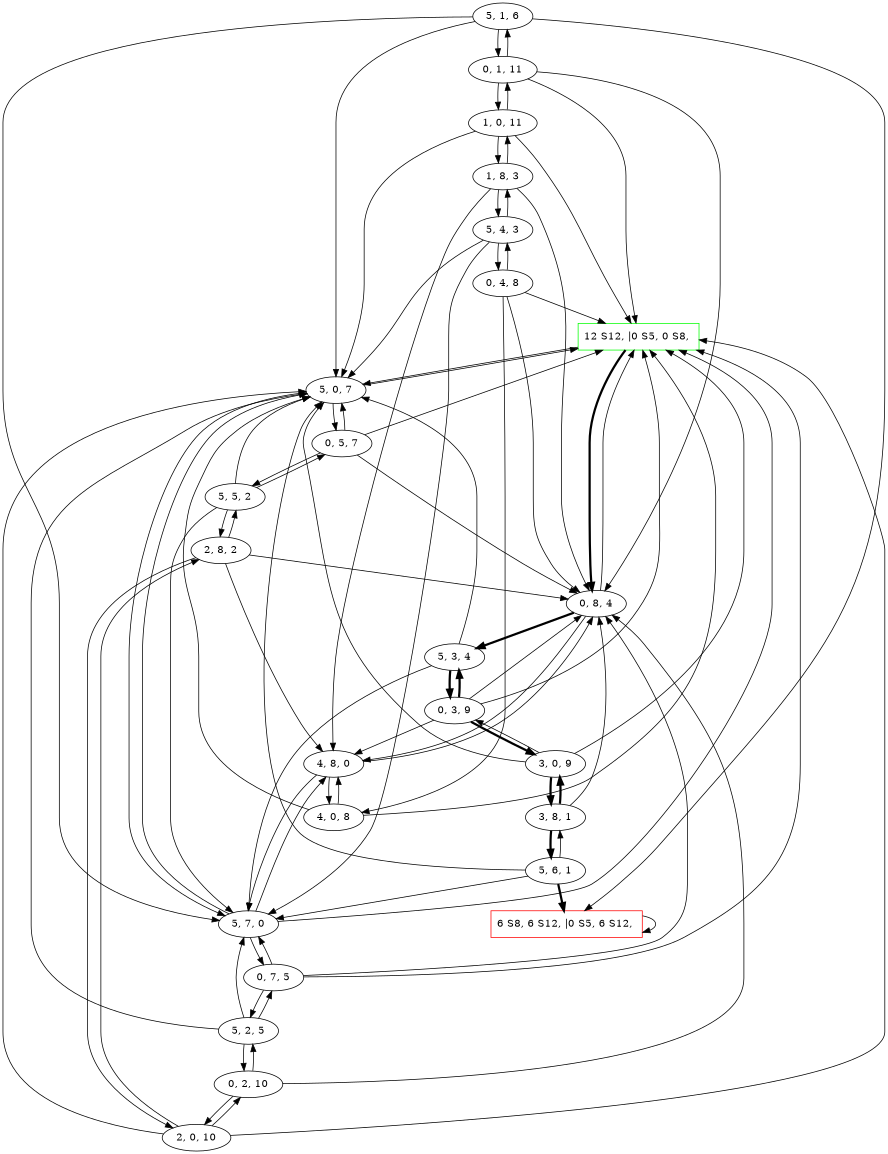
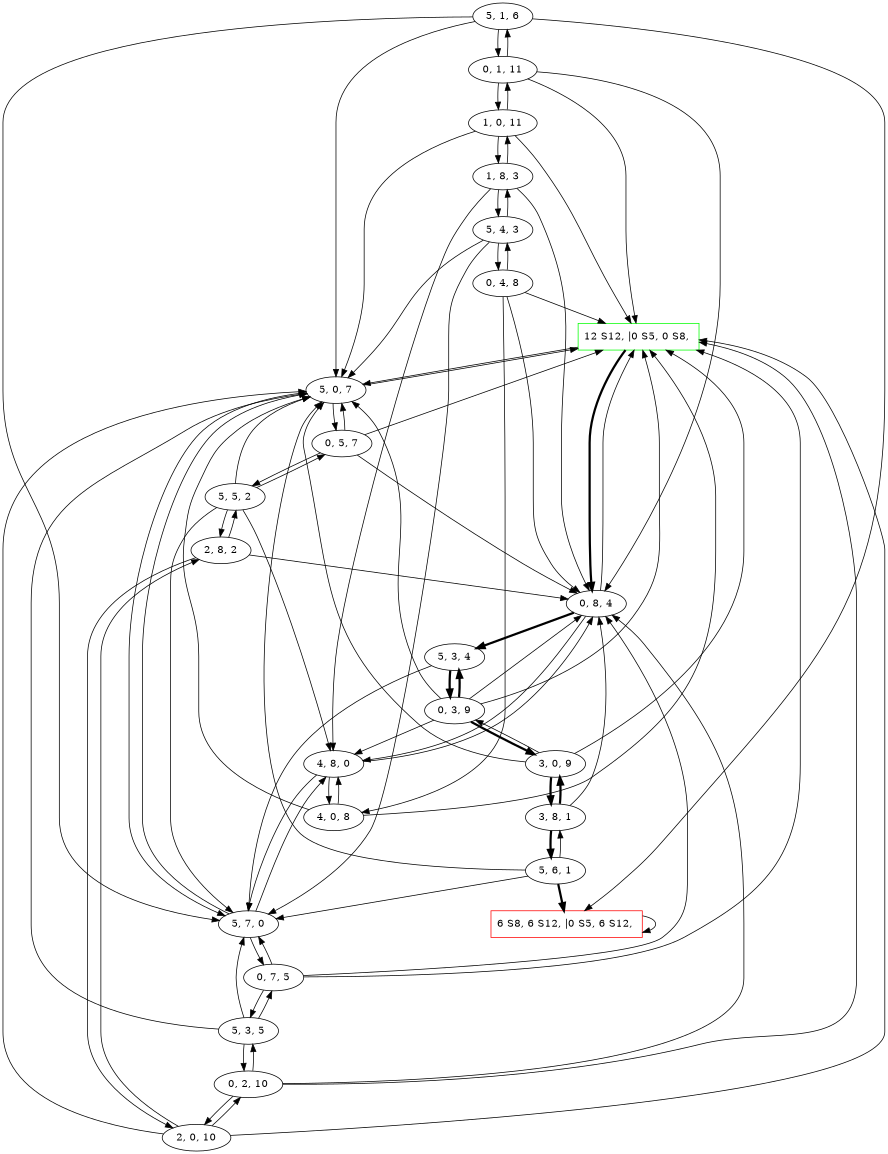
edge "5, 3, 4" -> "5, 0, 7": now "0, 3, 9" -> "5, 0, 7"
edge "2, 8, 2" -> "4, 8, 0": now "5, 5, 2" -> "4, 8, 0"
edge "5, 7, 0" -> "12 S12, |0 S5, 0 S8,": now "0, 2, 10" -> "12 S12, |0 S5, 0 S8,"
node "5, 2, 5": label "5, 2, 5" -> "5, 3, 5"
